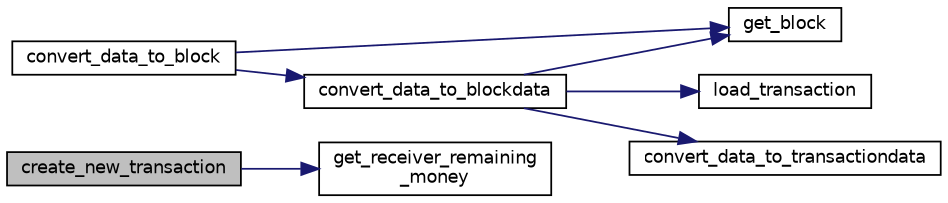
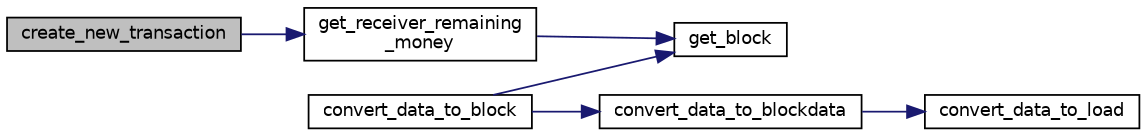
edge "convert_data_to_blockdata" -> "get_block": now "get_receiver_remaining _money" -> "get_block"
node "load_transaction": removed
node "convert_data_to_transactiondata": label "convert_data_to_transactiondata" -> "convert_data_to_load"
